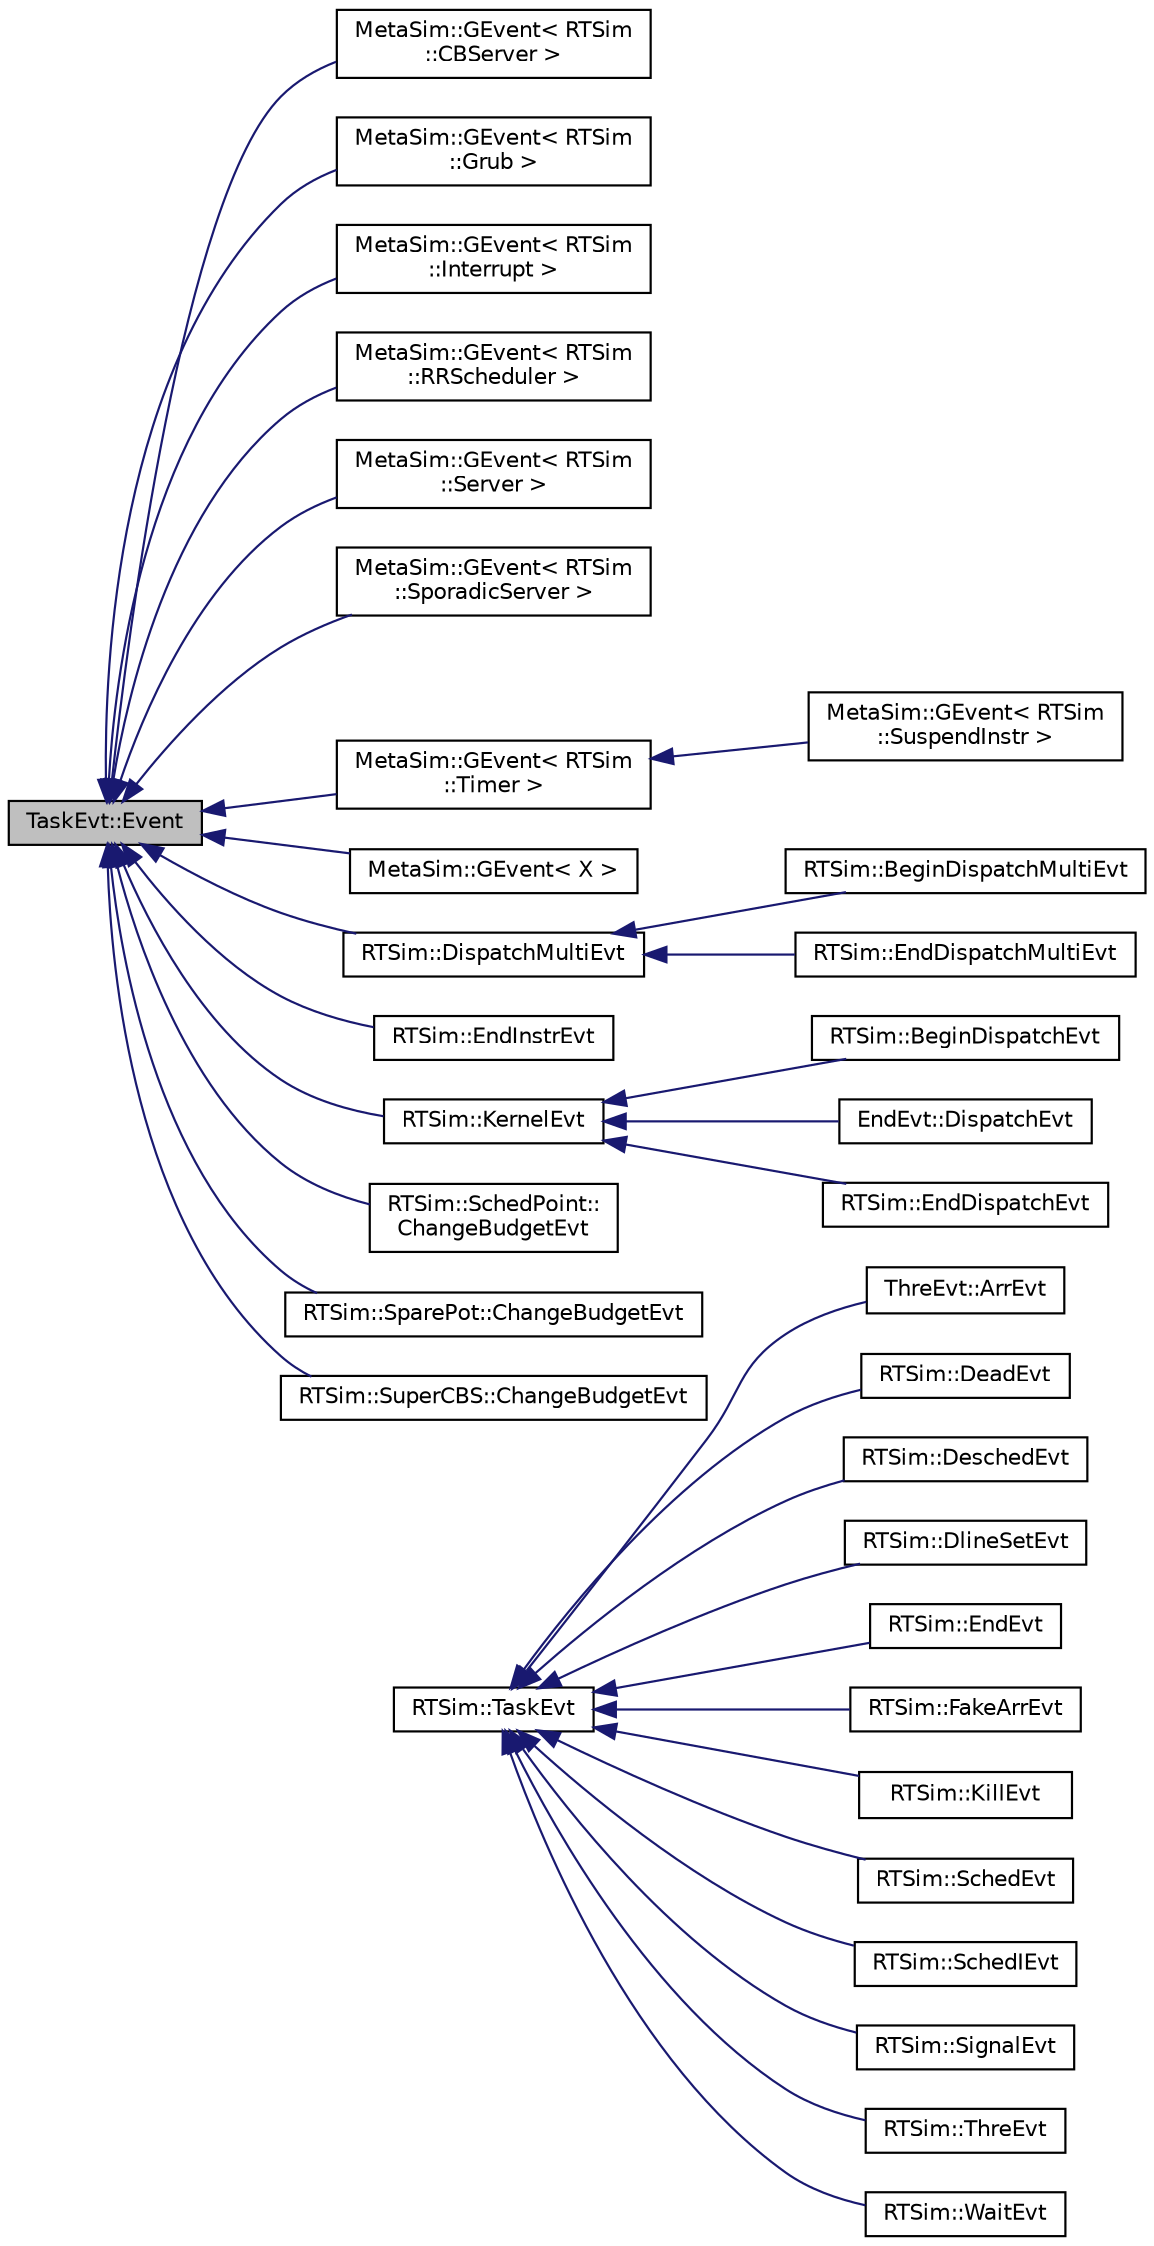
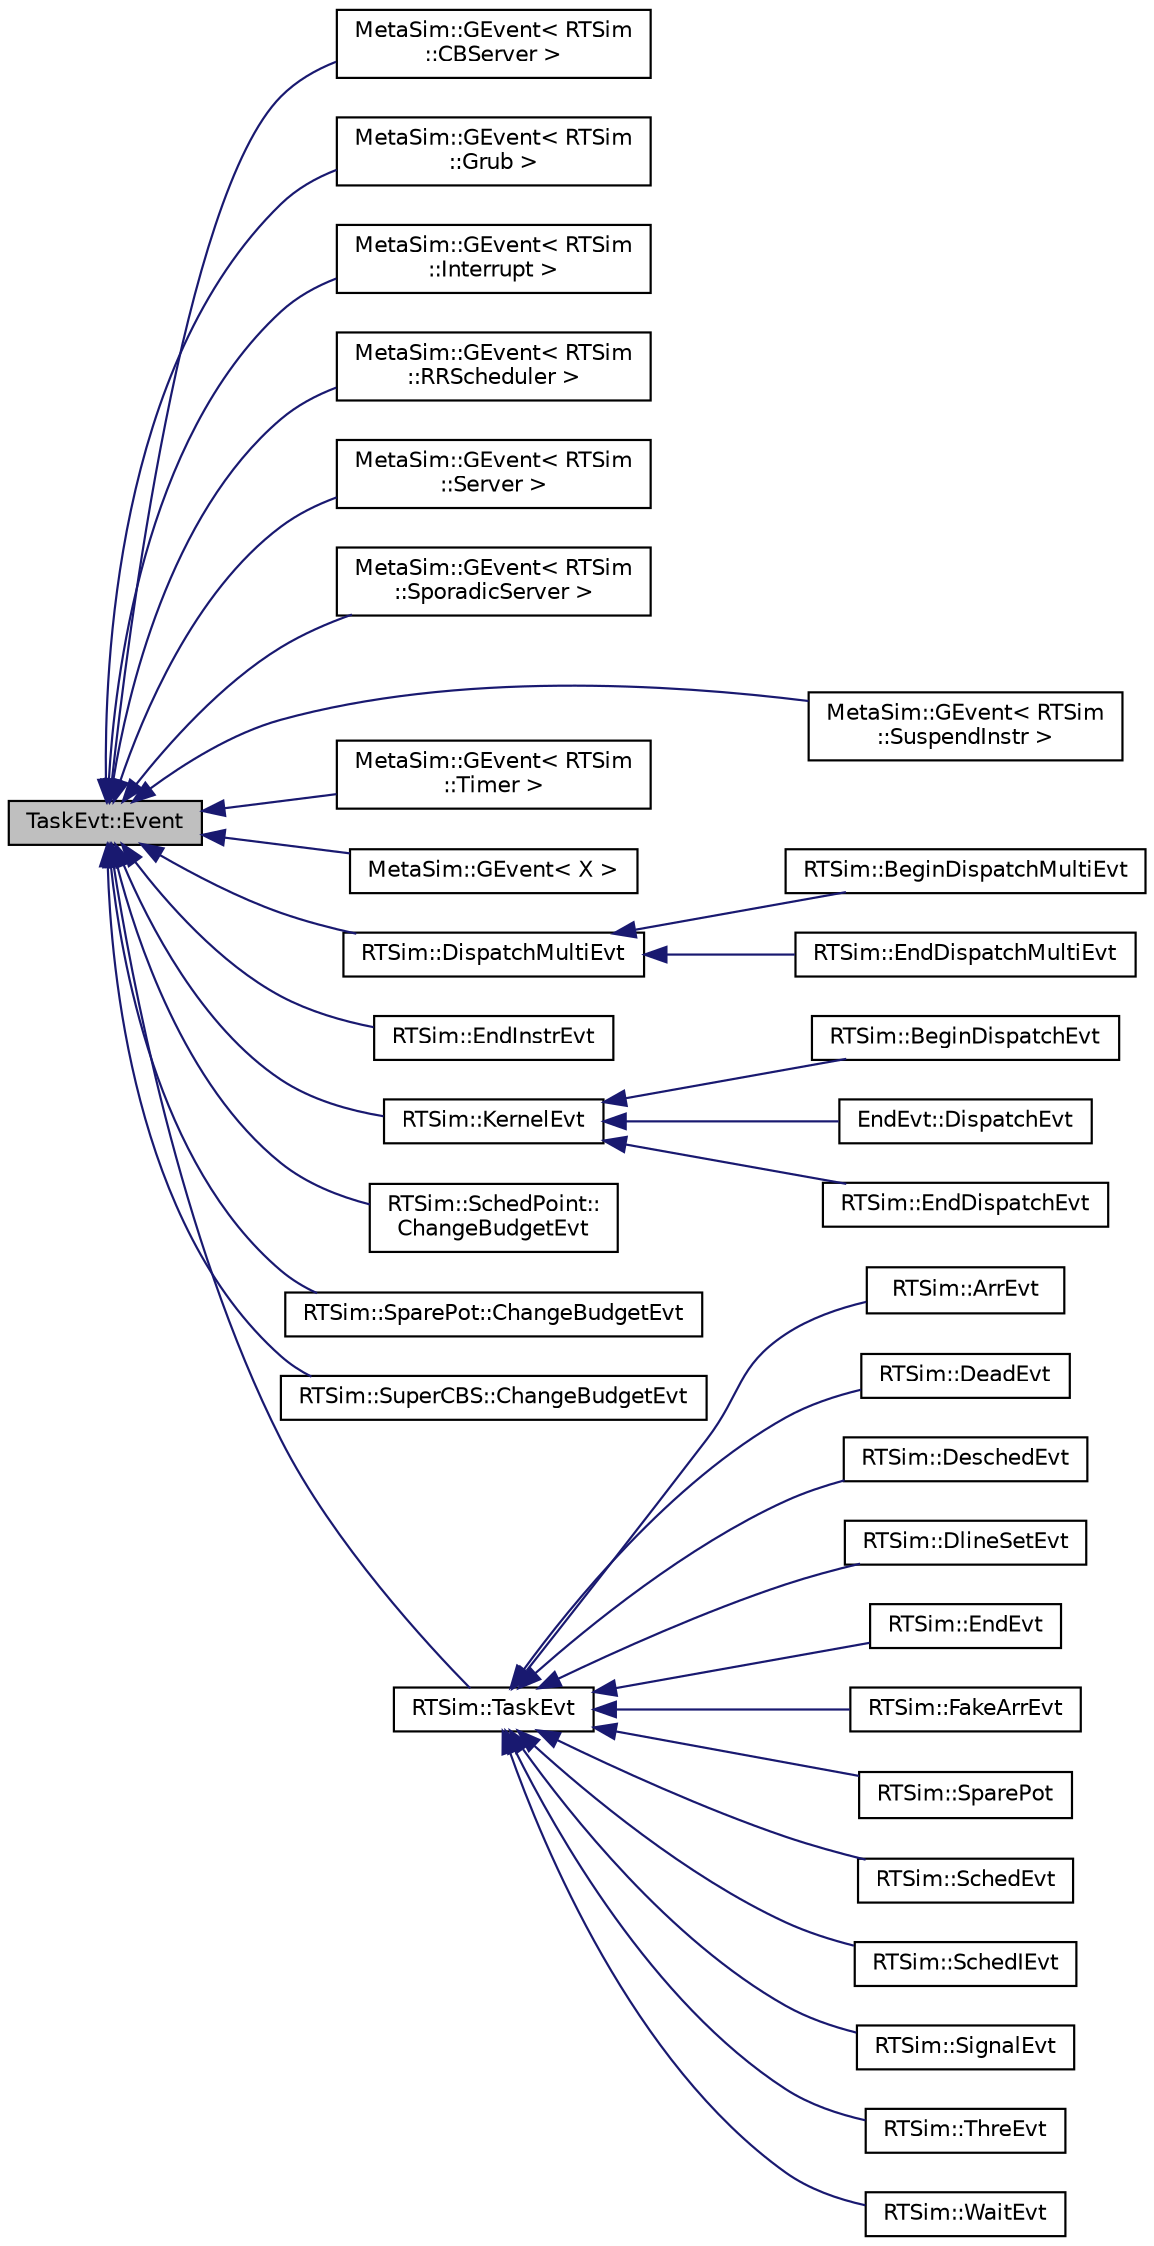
edge "MetaSim::GEvent< RTSim ::SuspendInstr >" -> "MetaSim::GEvent< RTSim ::Timer >": now "MetaSim::GEvent< RTSim ::SuspendInstr >" -> "TaskEvt::Event"
node "ThreEvt::ArrEvt": label "ThreEvt::ArrEvt" -> "RTSim::ArrEvt"
edge "RTSim::TaskEvt" -> "TaskEvt::Event": added
node "RTSim::KillEvt": label "RTSim::KillEvt" -> "RTSim::SparePot"
